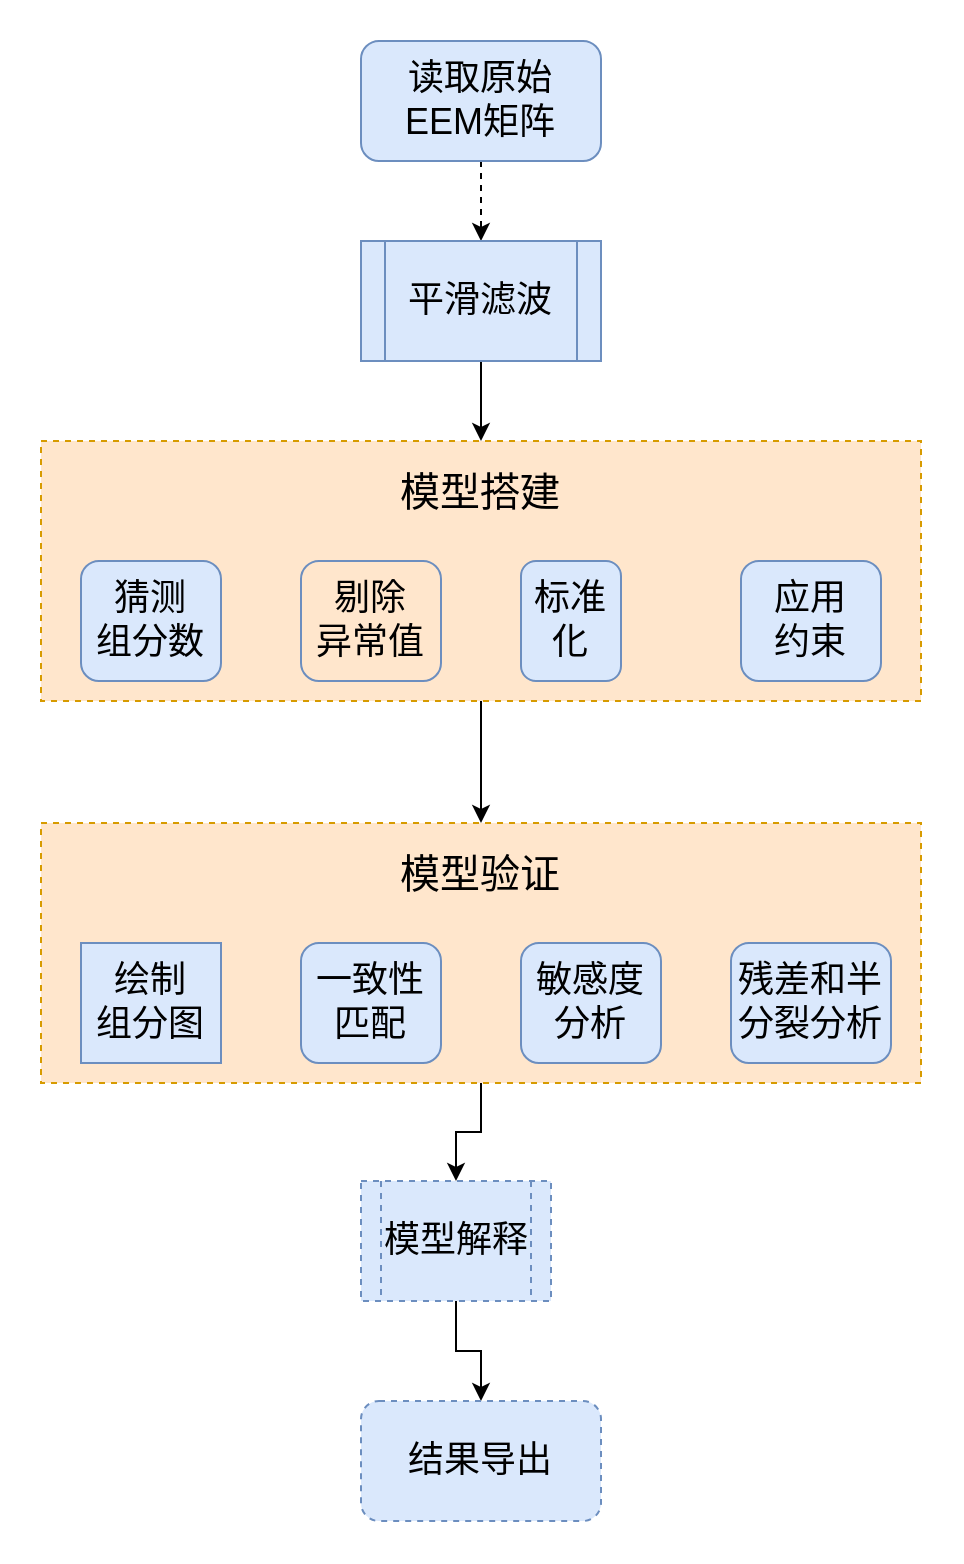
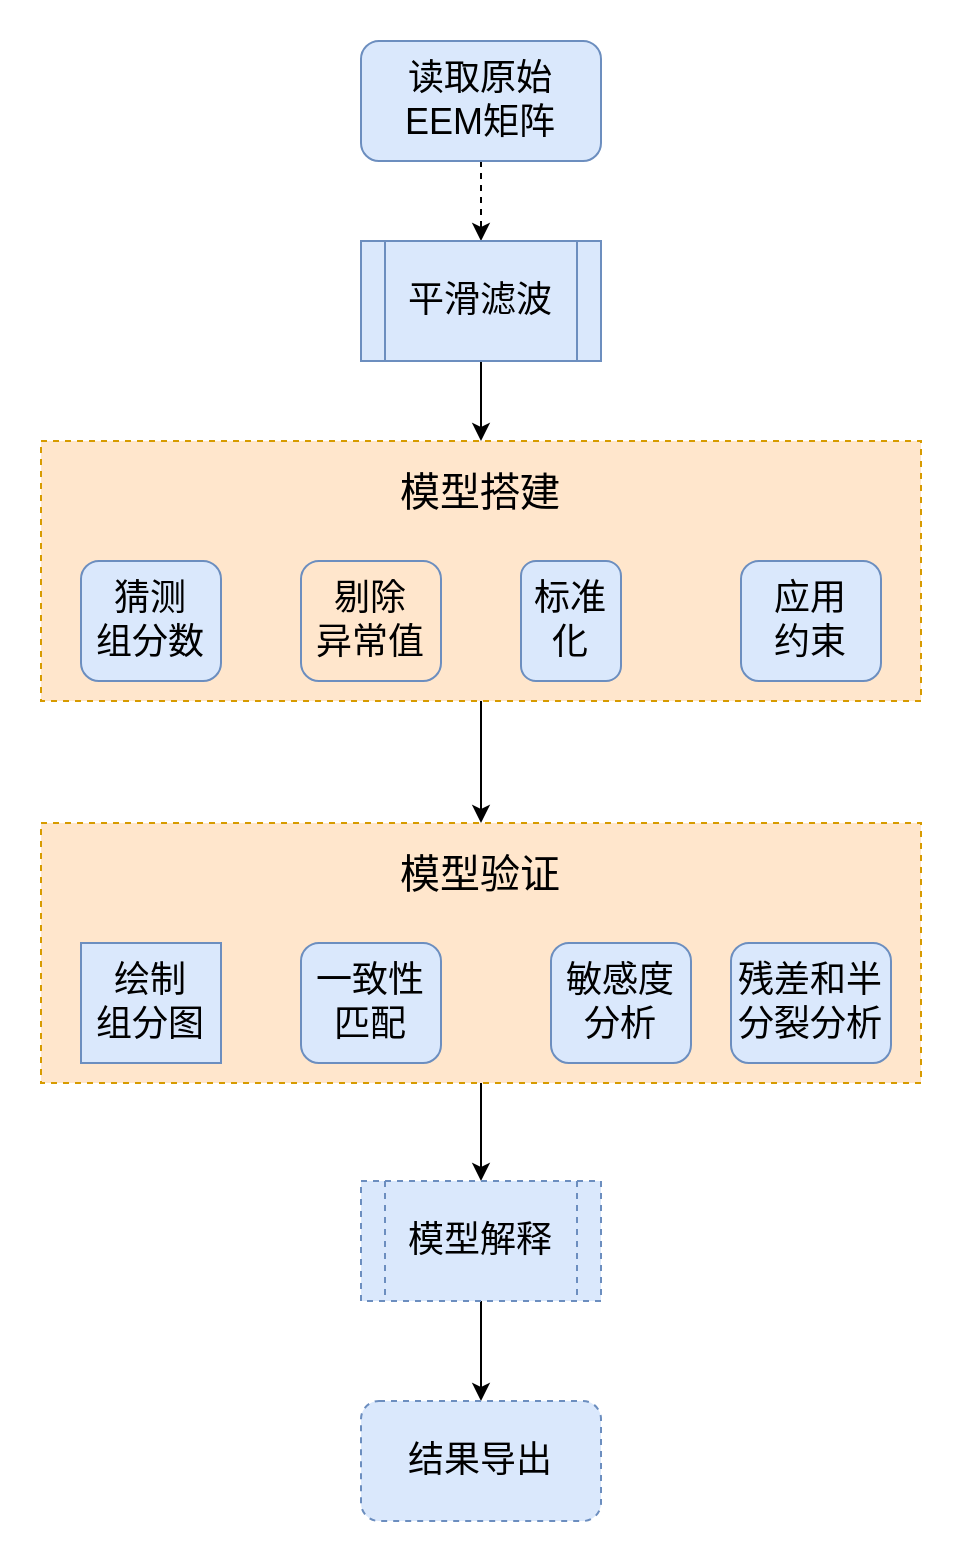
node "敏感度 分析": moved (591, 1003) -> (621, 1003)
node "模型解释": size 190x120 -> 240x120
